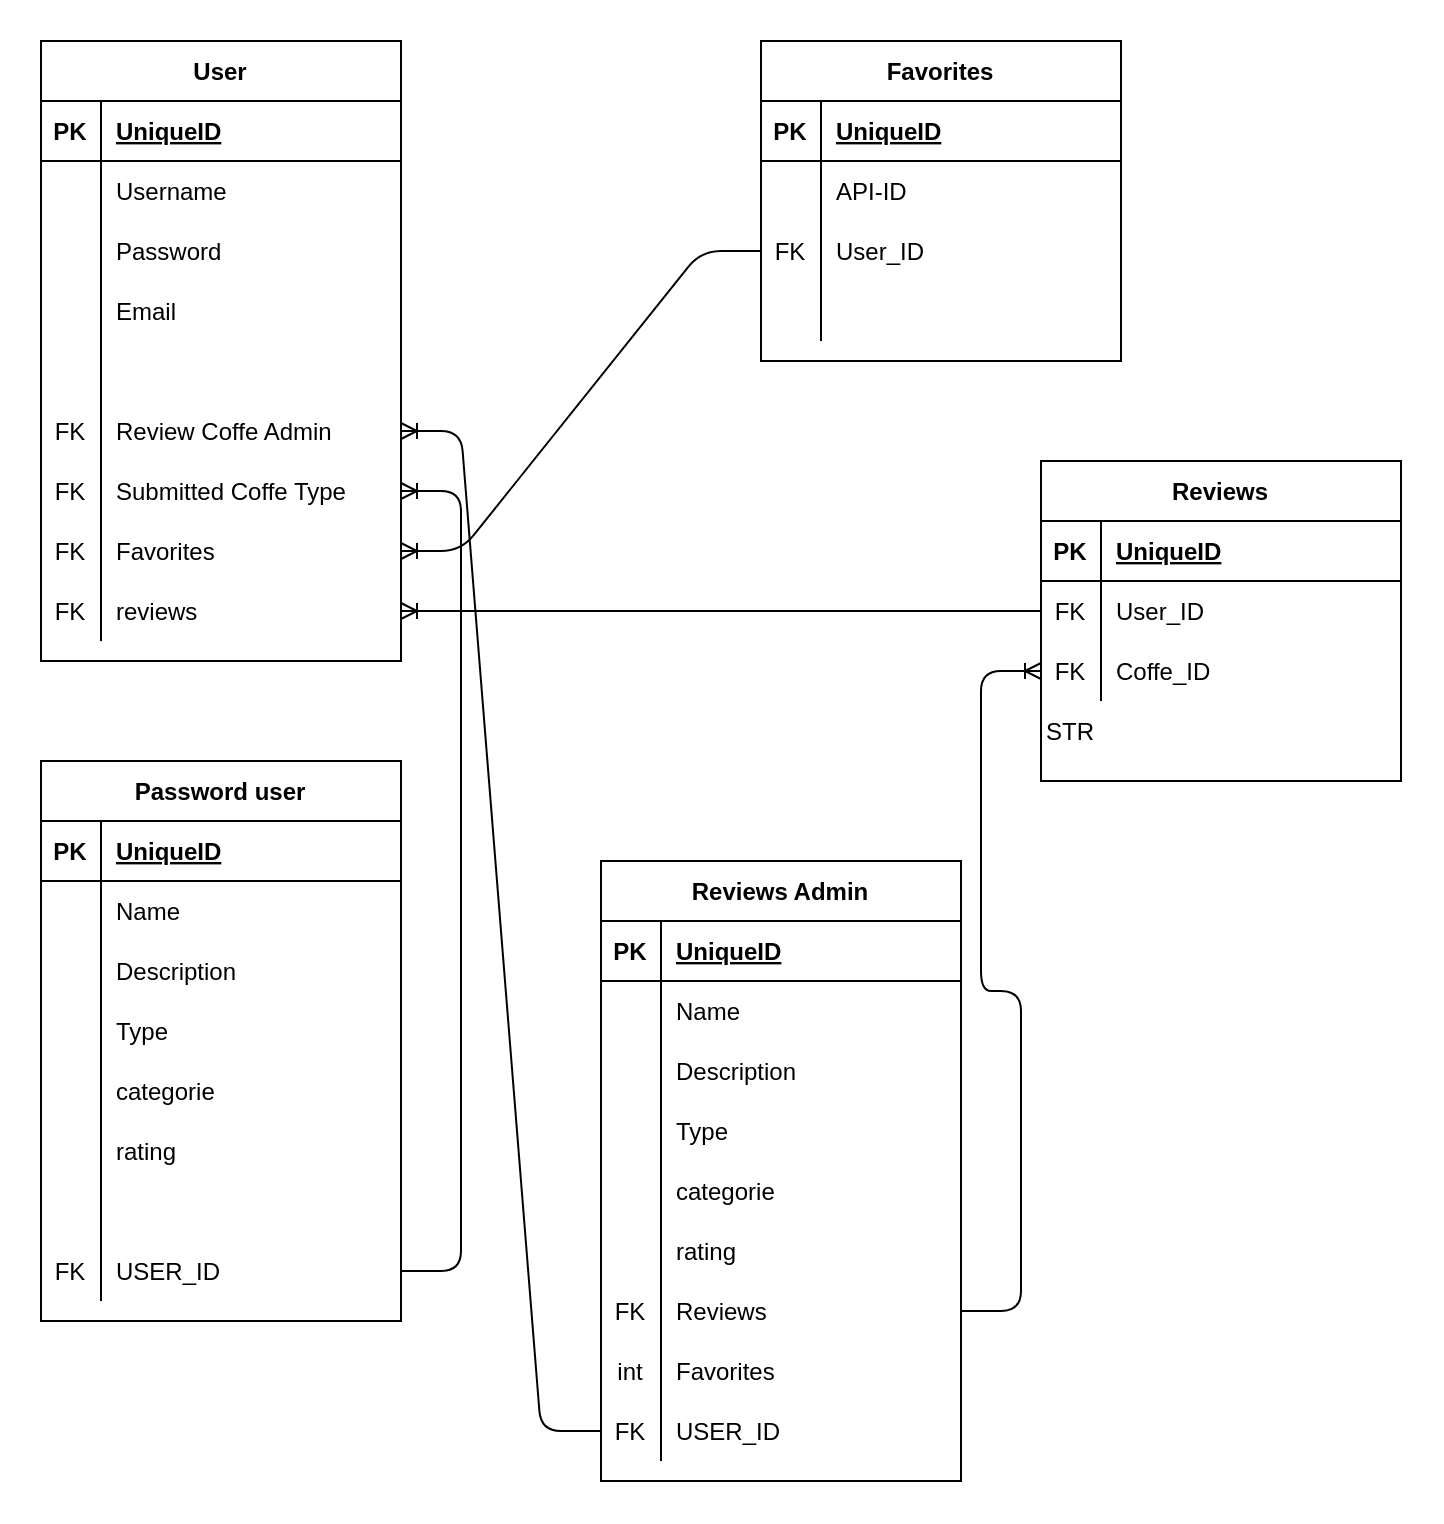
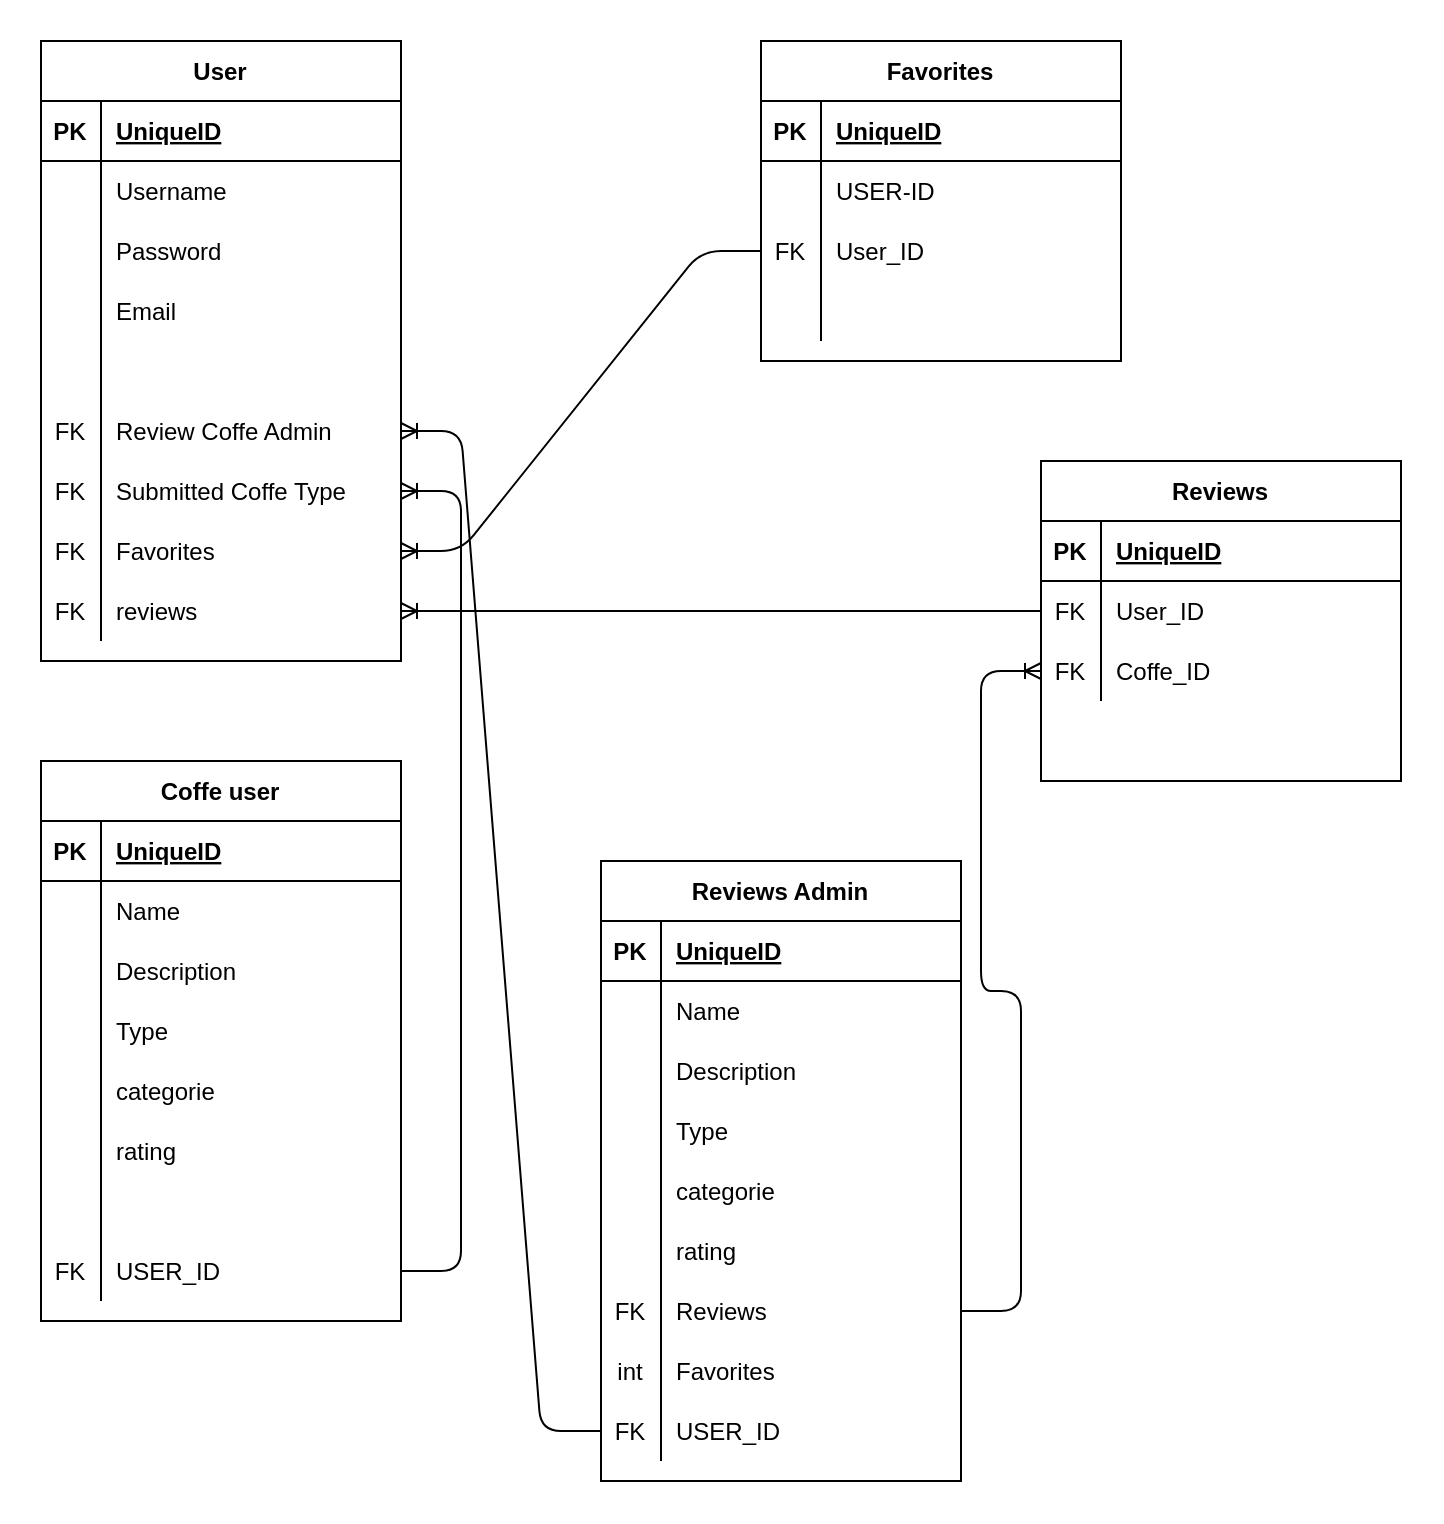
node "API-ID": label "API-ID" -> "USER-ID"
node "STR": removed
node "Password user": label "Password user" -> "Coffe user"
